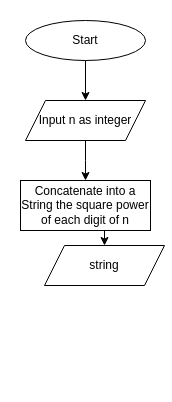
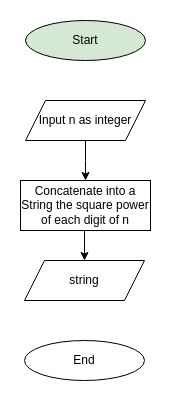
node "Start": fillcolor #ffffff -> #d5e8d4
edge "Start" -> "Input n as integer": removed
node "string": moved (105, 266) -> (85, 281)
node "End": added
